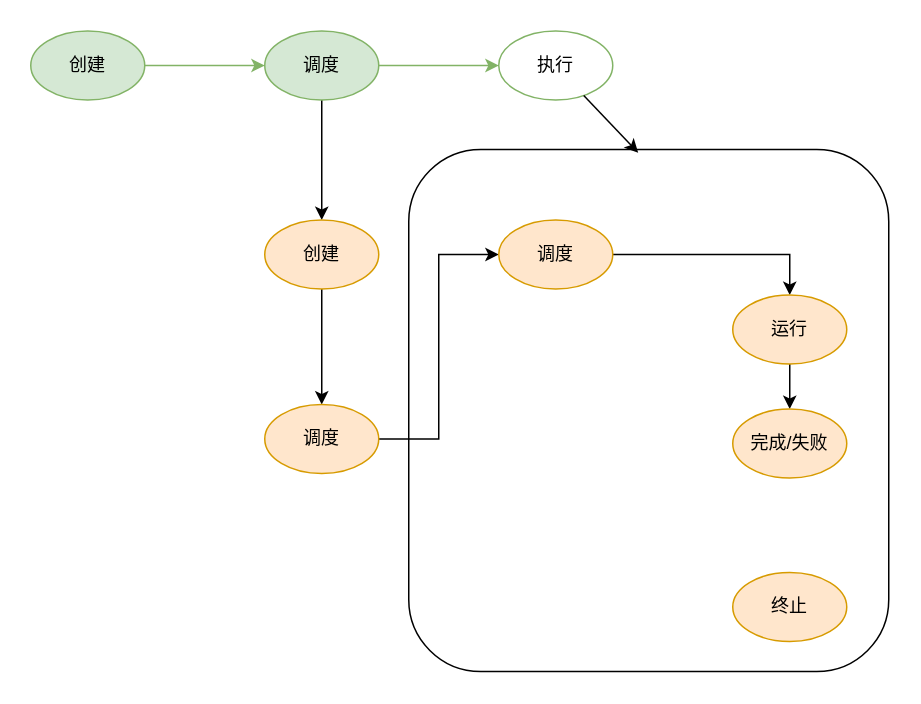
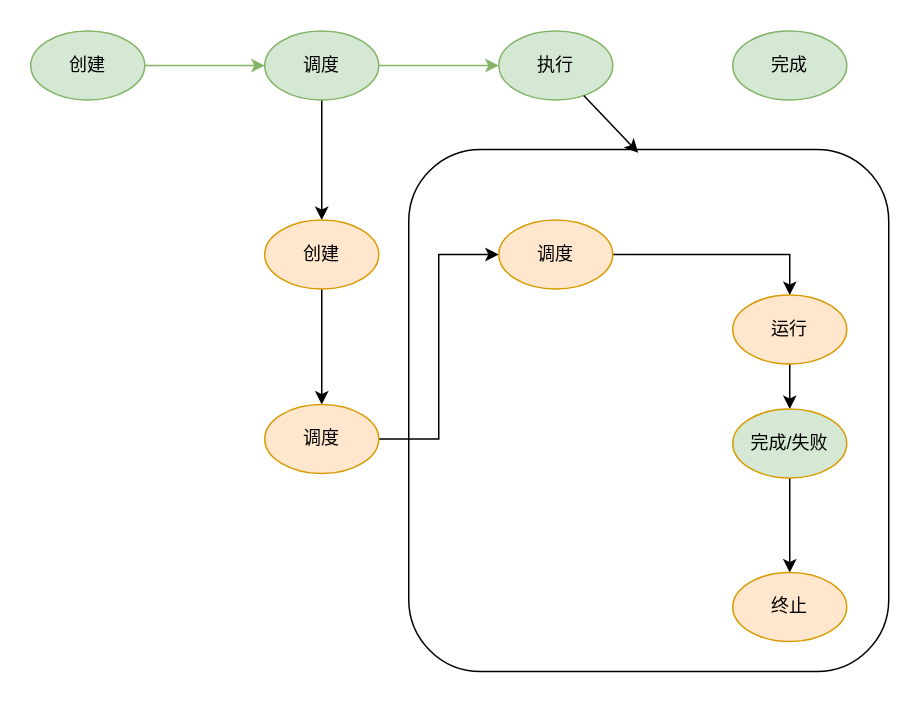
node "执行": fillcolor #ffffff -> #d5e8d4
node "完成": added
node "完成/失败": fillcolor #ffe6cc -> #d5e8d4
edge "完成/失败" -> "终止": added
